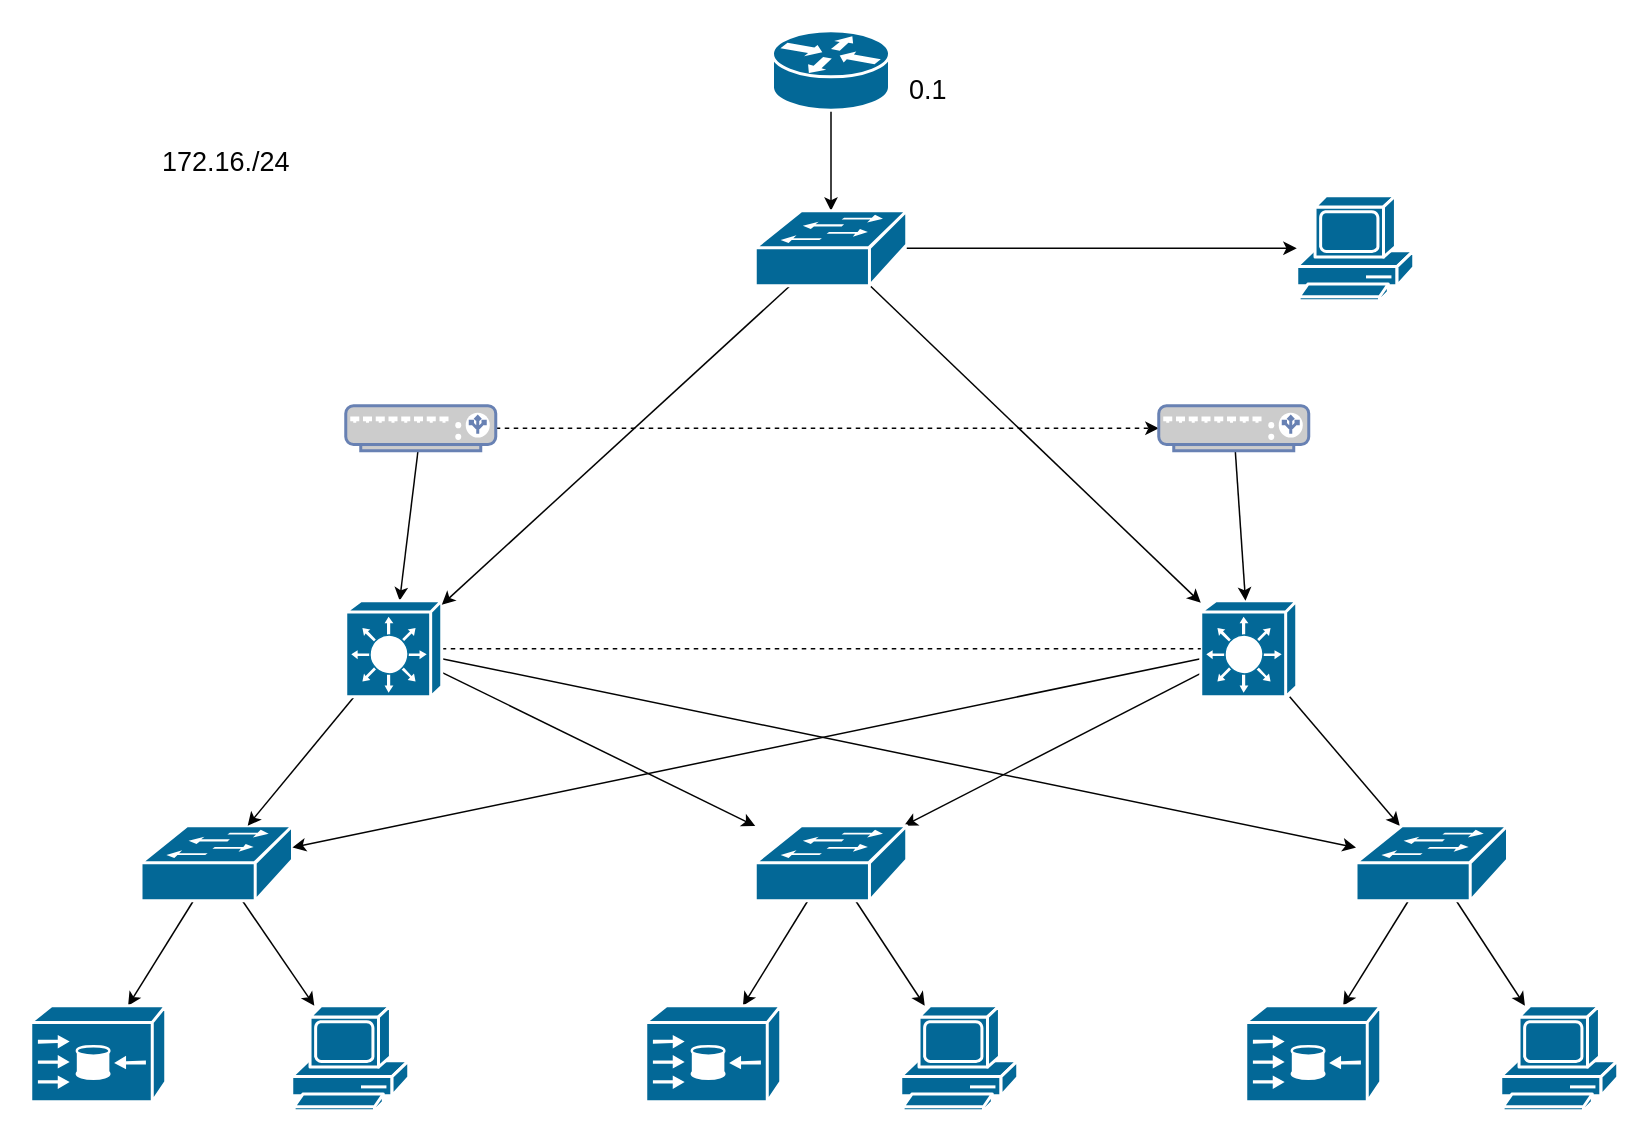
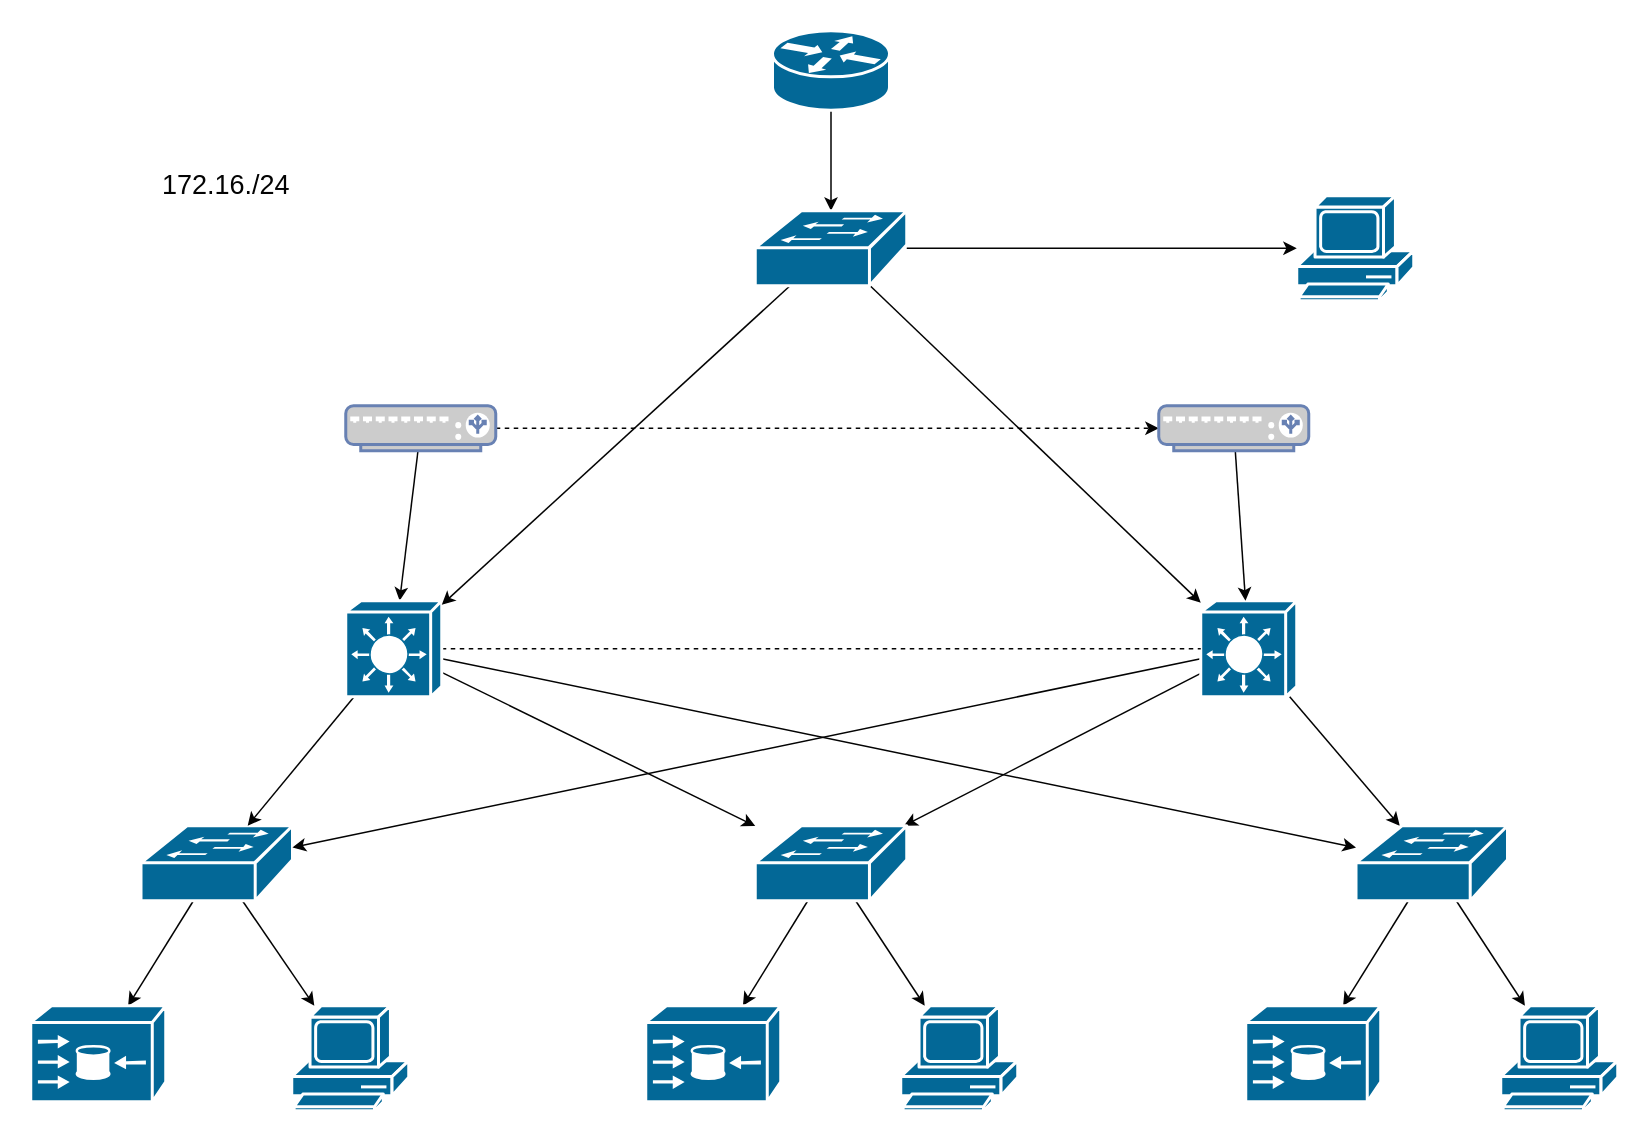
node "0.1": removed
node "172.16./24": moved (226, 163) -> (226, 185)
